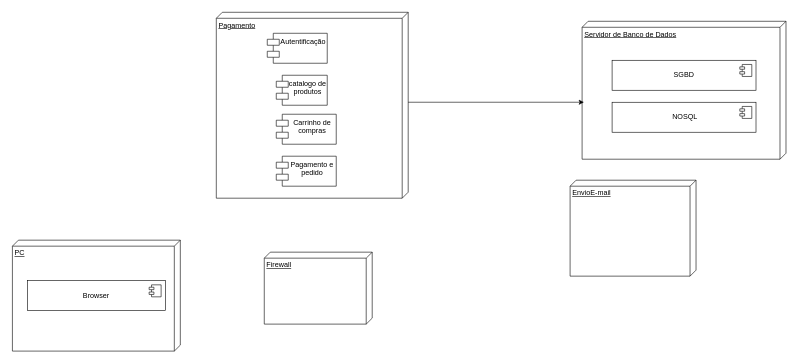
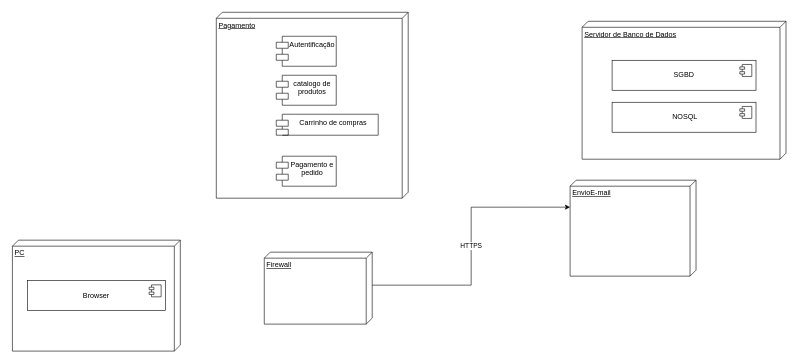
node "Autentificação": moved (297, 48) -> (306, 51)
node "catalogo de produtos": size 51x30 -> 60x30
edge "Pagamento" -> "Servidor de Banco de Dados": removed
node "Carrinho de compras": size 60x30 -> 102x21
edge "Firewall" -> "EnvioE-mail": added, label "HTTPS"
